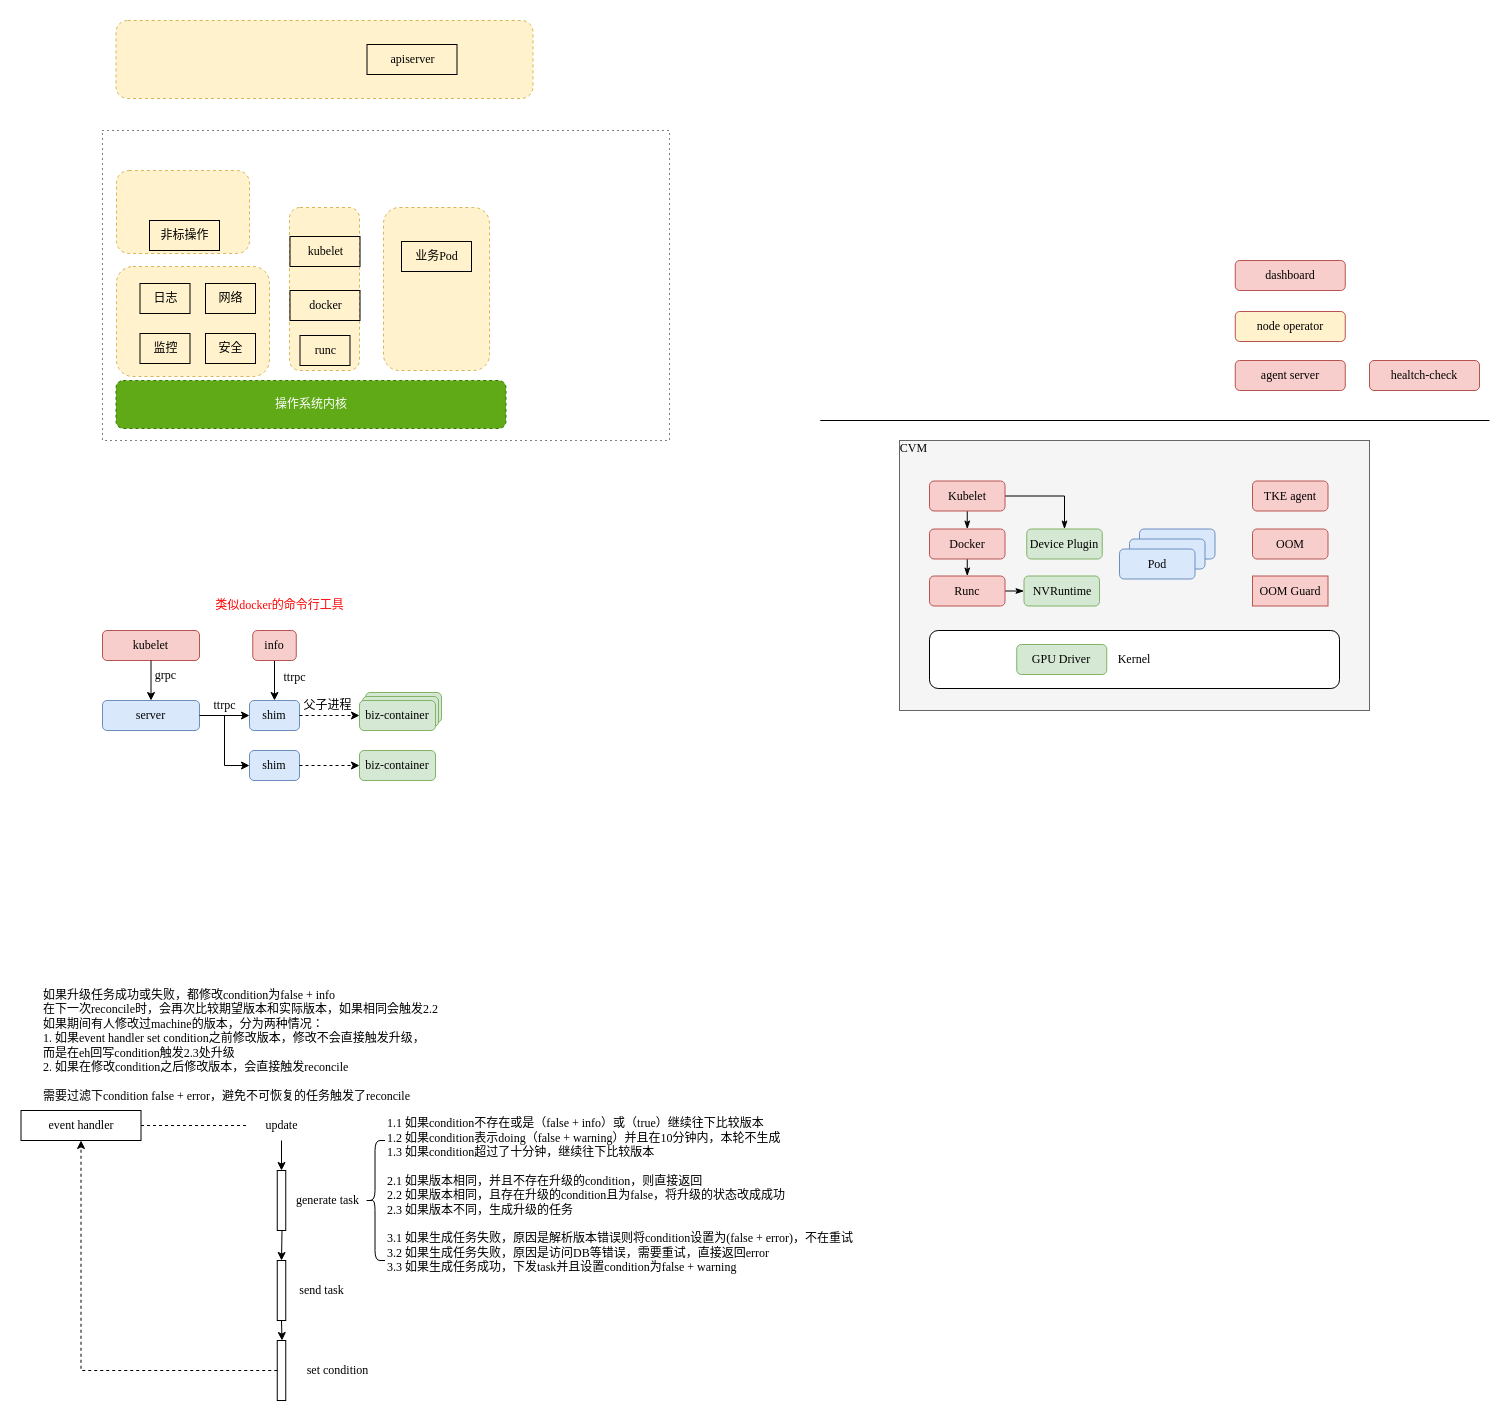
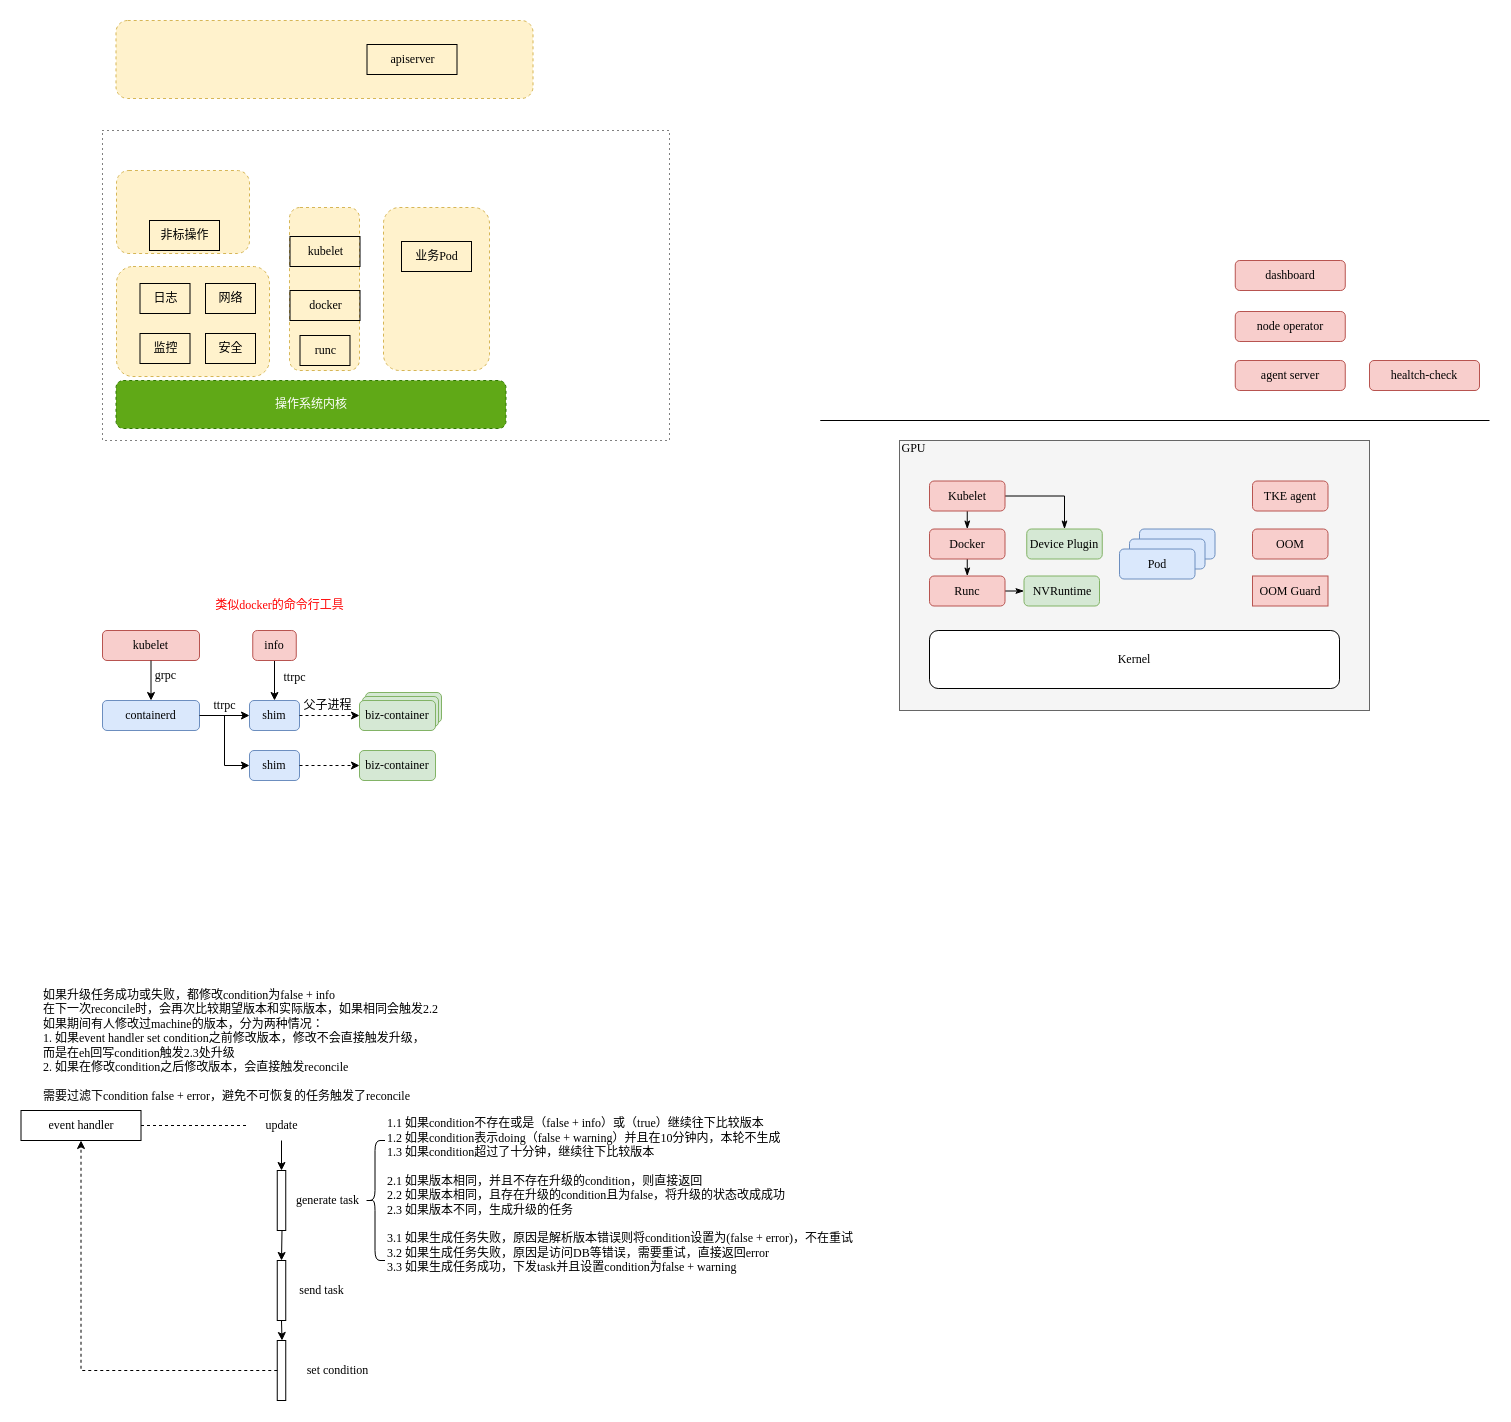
node "node operator": fillcolor #fff2cc -> #f8cecc
node "CVM": label "CVM" -> "GPU"
node "GPU Driver": removed
node "server": label "server" -> "containerd"
